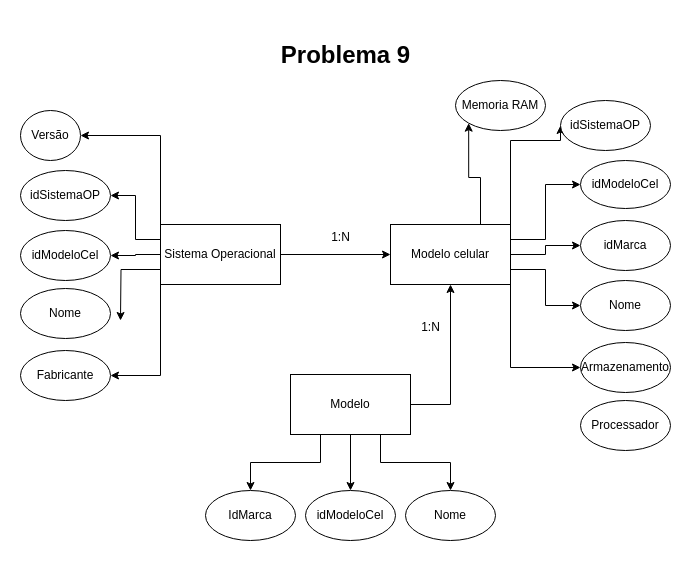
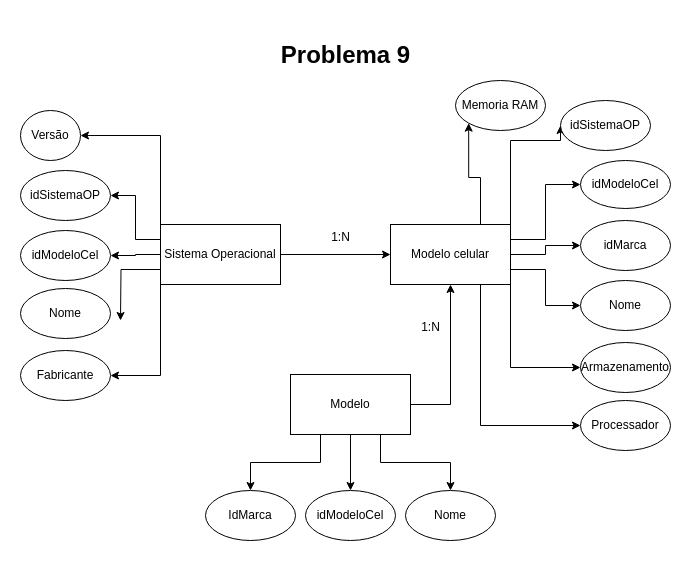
edge "Modelo celular" -> "Processador": added
